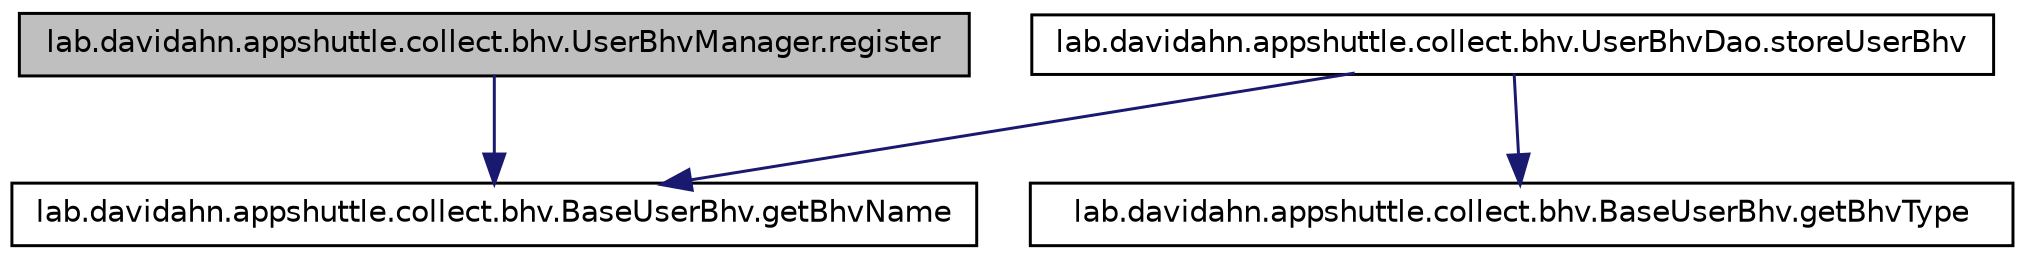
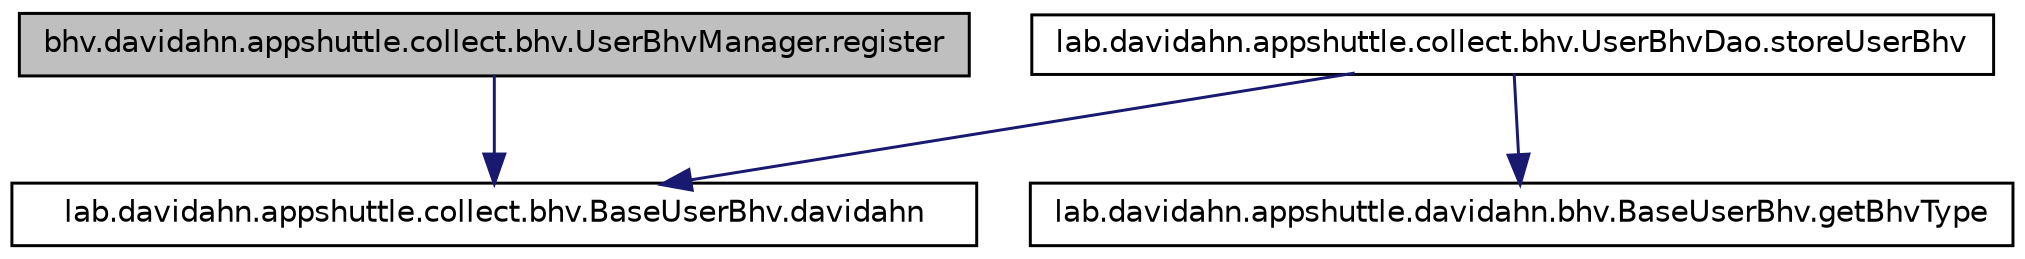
node "lab.davidahn.appshuttle.collect.bhv.UserBhvManager.register": label "lab.davidahn.appshuttle.collect.bhv.UserBhvManager.register" -> "bhv.davidahn.appshuttle.collect.bhv.UserBhvManager.register"
node "lab.davidahn.appshuttle.collect.bhv.BaseUserBhv.getBhvName": label "lab.davidahn.appshuttle.collect.bhv.BaseUserBhv.getBhvName" -> "lab.davidahn.appshuttle.collect.bhv.BaseUserBhv.davidahn"
node "lab.davidahn.appshuttle.collect.bhv.BaseUserBhv.getBhvType": label "lab.davidahn.appshuttle.collect.bhv.BaseUserBhv.getBhvType" -> "lab.davidahn.appshuttle.davidahn.bhv.BaseUserBhv.getBhvType"
